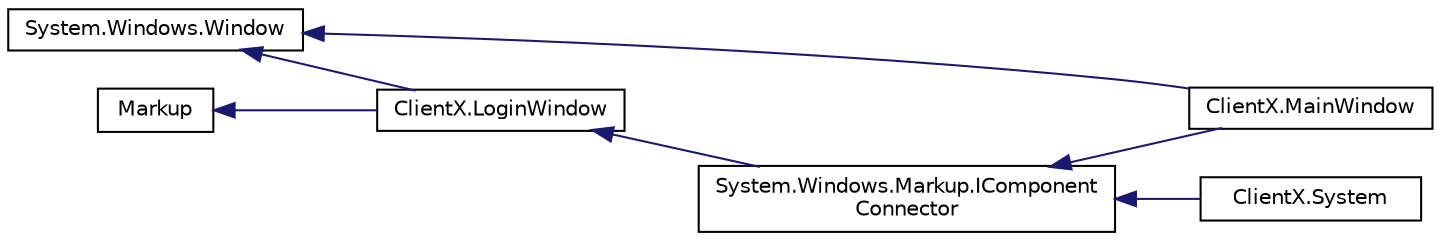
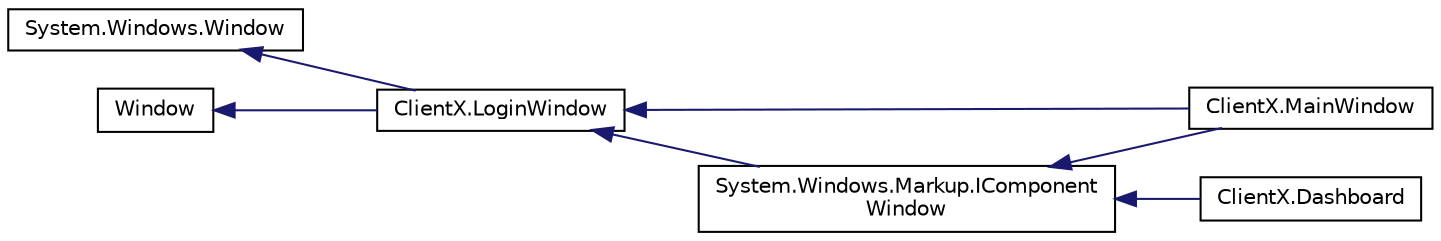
edge "ClientX.MainWindow" -> "System.Windows.Window": now "ClientX.MainWindow" -> "ClientX.LoginWindow"
node "Markup": label "Markup" -> "Window"
node "System.Windows.Markup.IComponent Connector": label "System.Windows.Markup.IComponent Connector" -> "System.Windows.Markup.IComponent Window"
node "ClientX.System": label "ClientX.System" -> "ClientX.Dashboard"
